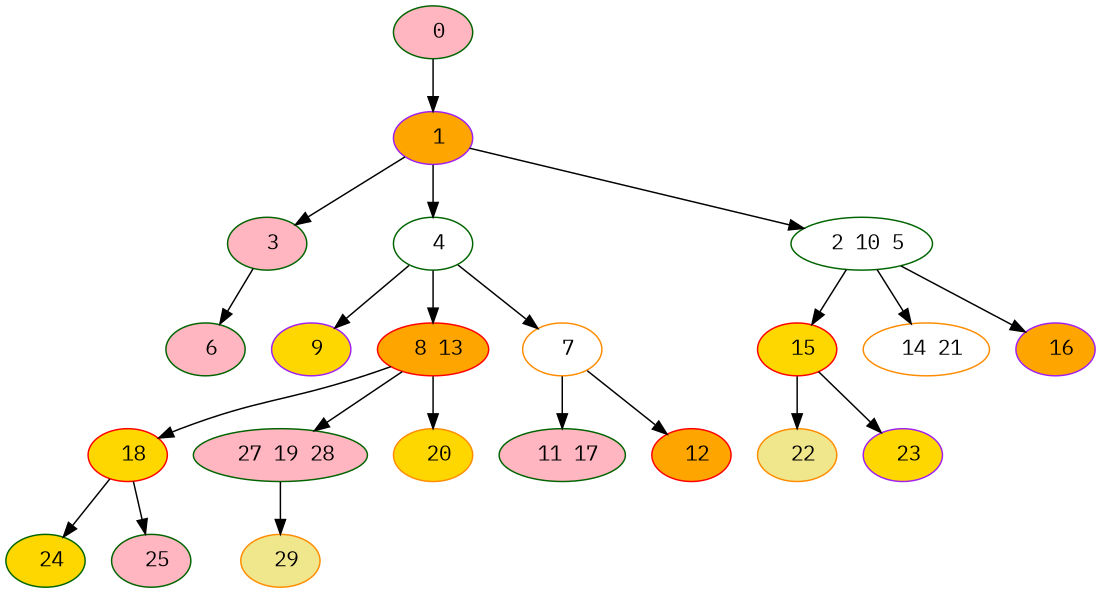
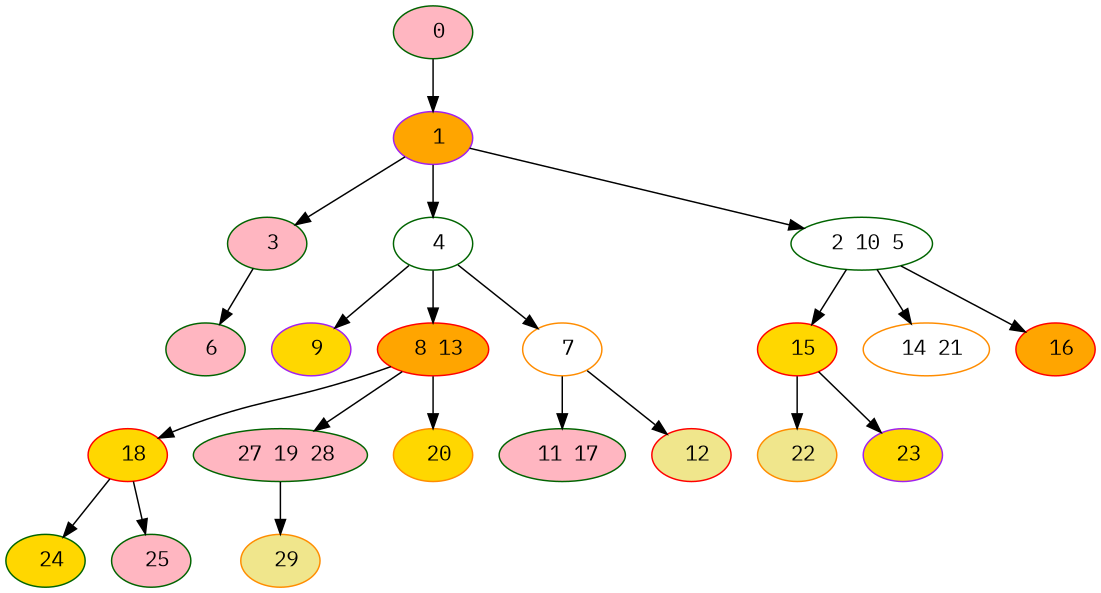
node "16": color purple -> red
node "12": fillcolor orange -> khaki
